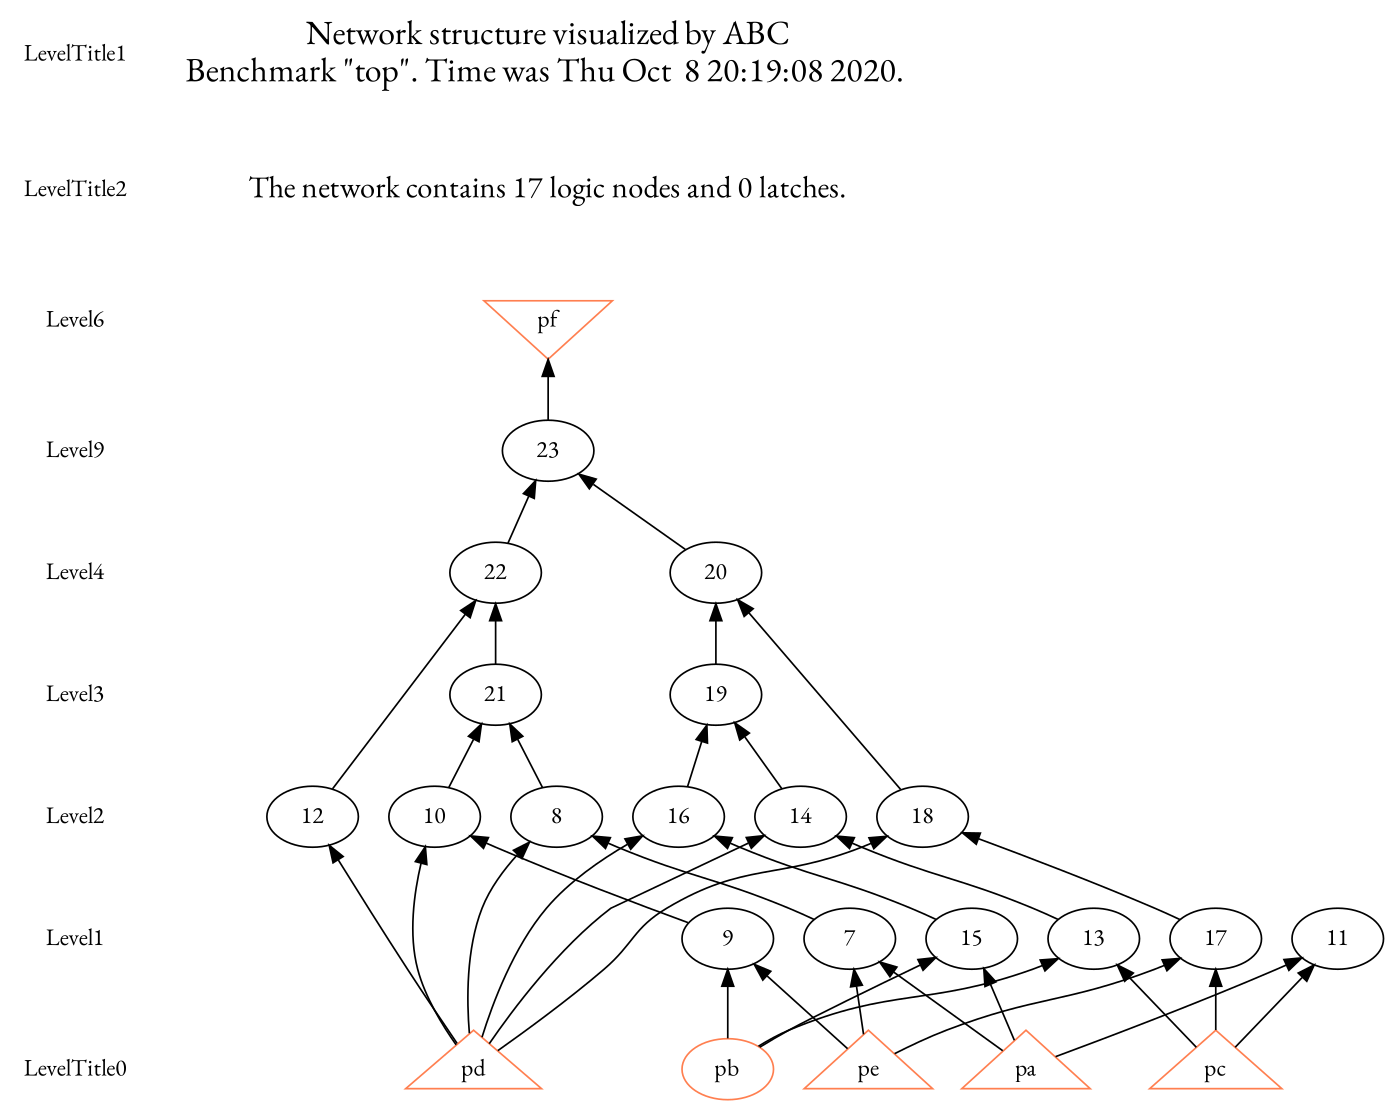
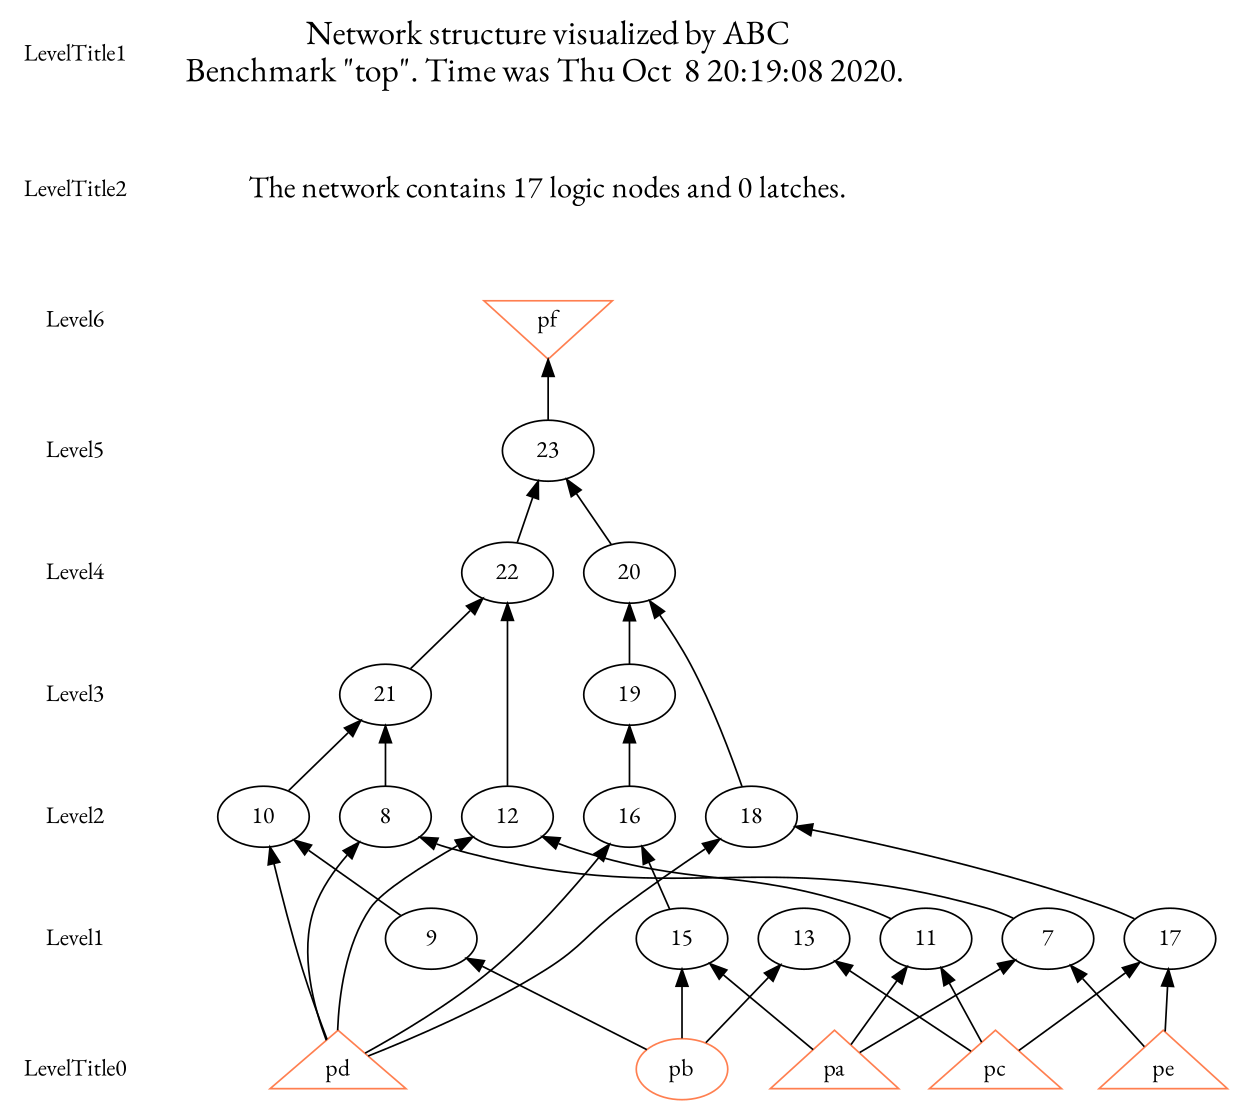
node "Level9": label "Level9" -> "Level5"
node "14": removed
edge "11" -> "12": added
edge "pe" -> "9": removed
